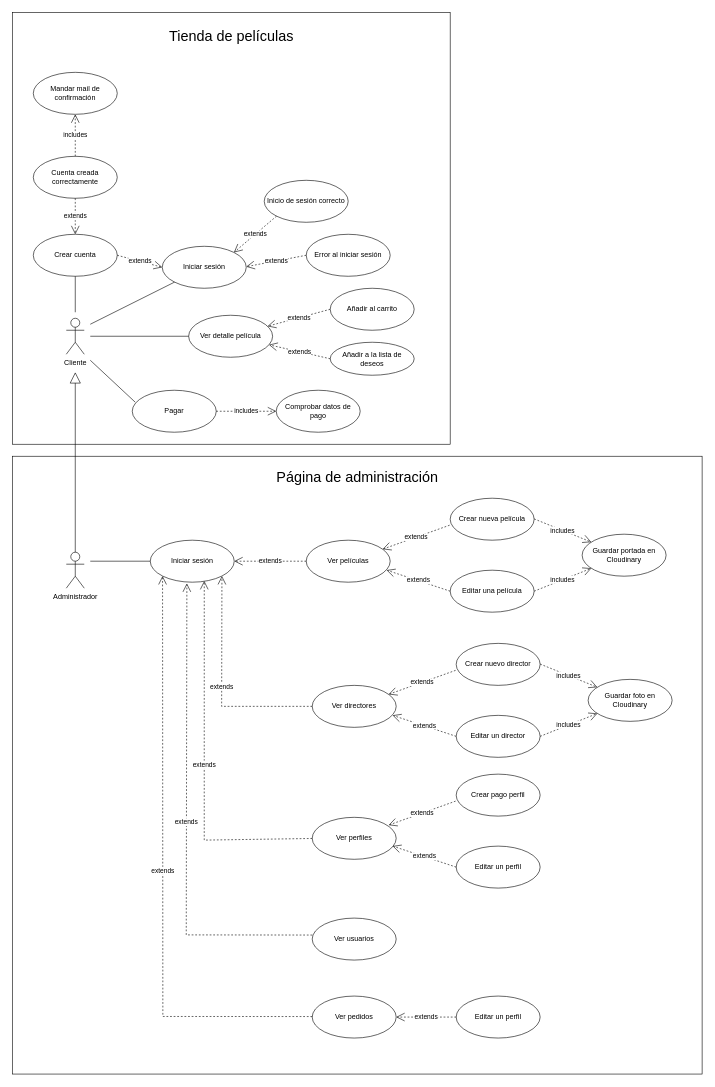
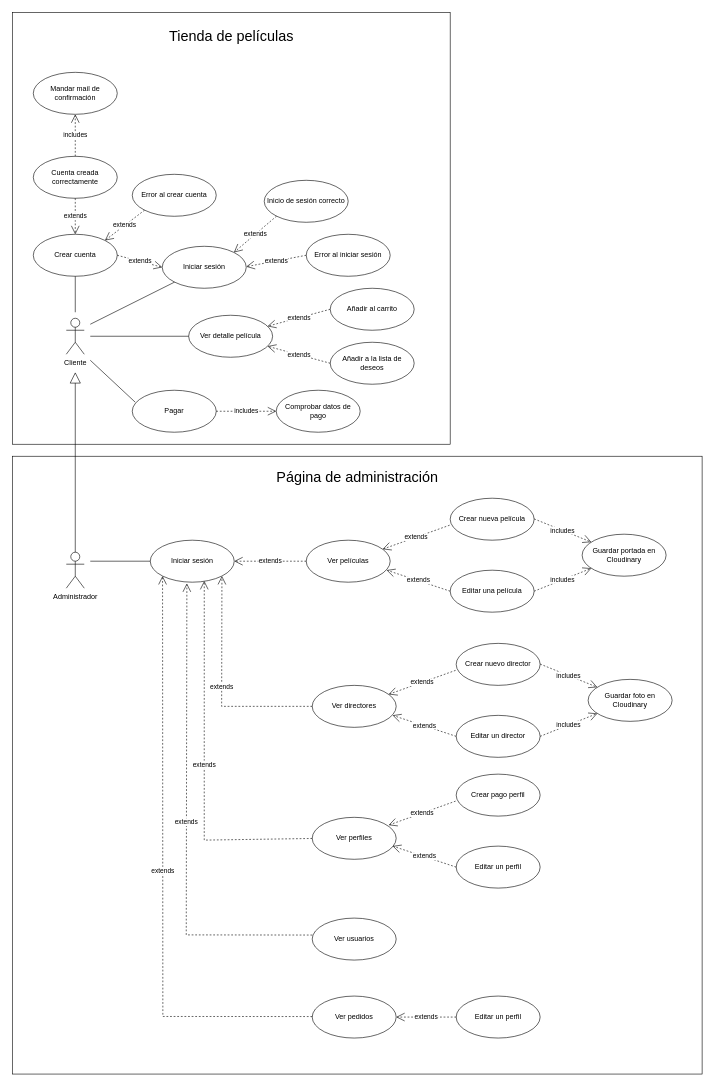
node "Error al crear cuenta": added
edge "Error al crear cuenta" -> "Crear cuenta": added, label "extends"
node "Añadir a la lista de deseos": size 84x33 -> 84x42
